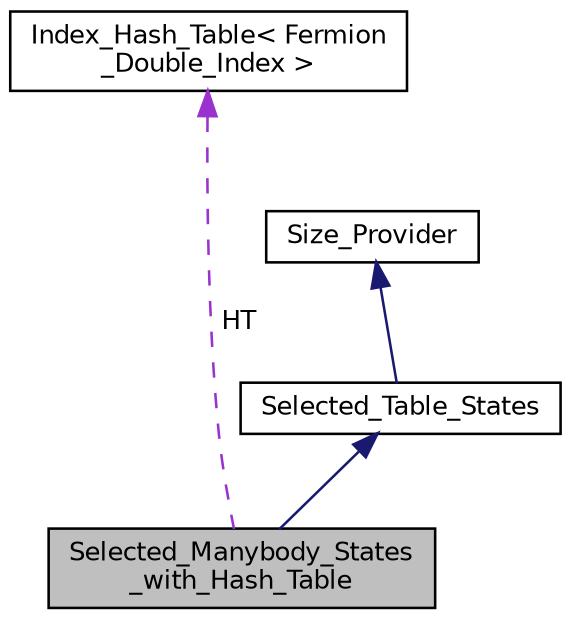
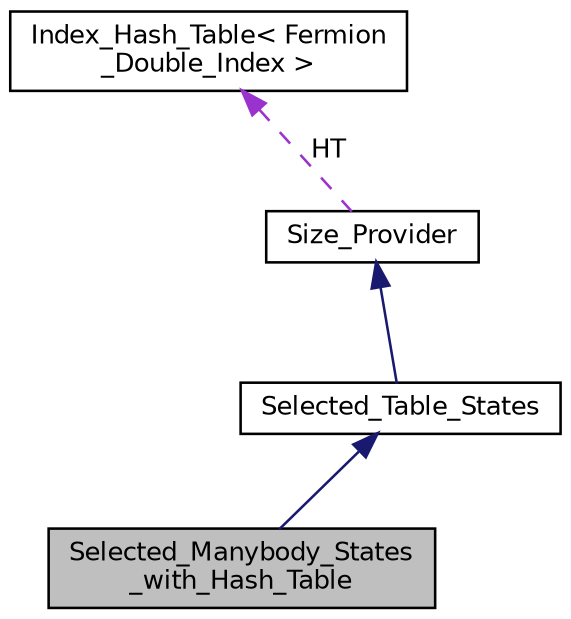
edge "Selected_Manybody_States _with_Hash_Table" -> "Index_Hash_Table< Fermion _Double_Index >": now "Size_Provider" -> "Index_Hash_Table< Fermion _Double_Index >"
